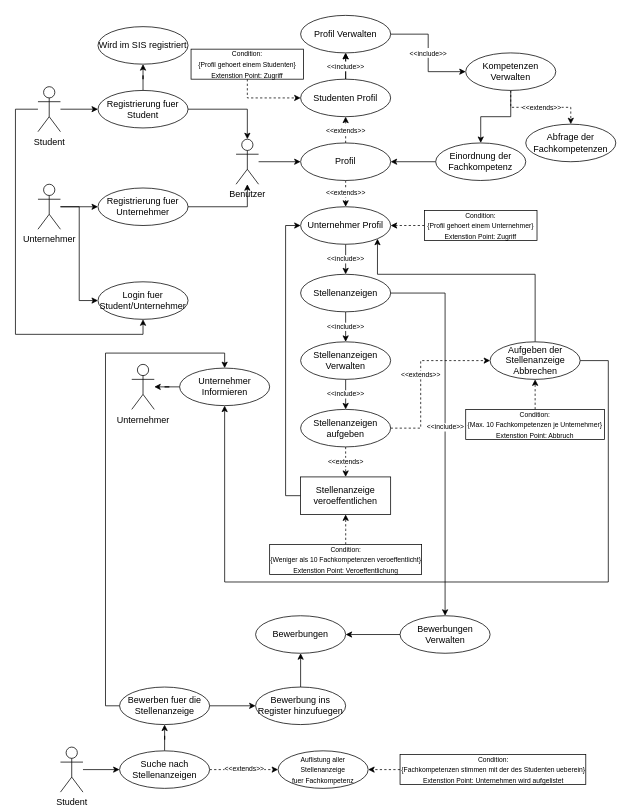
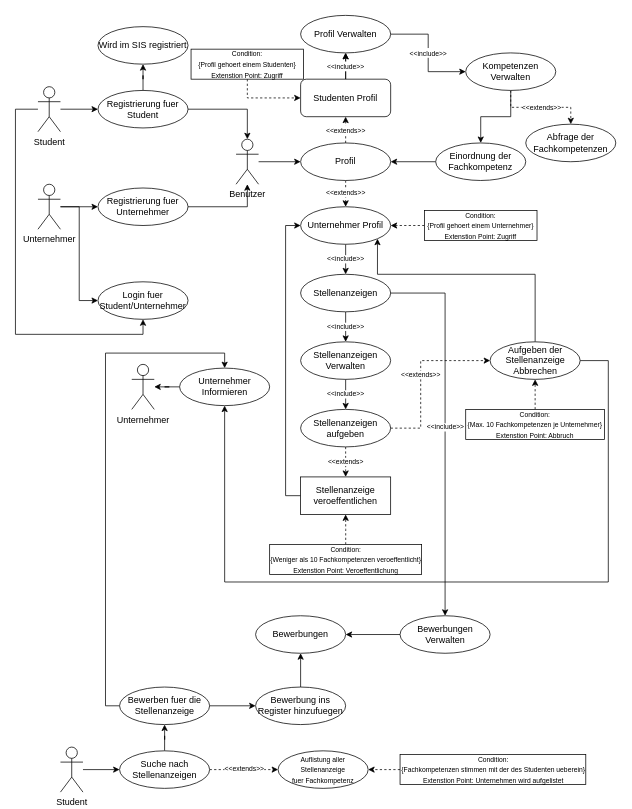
node "Studenten Profil": shape ellipse -> rounded rectangle
